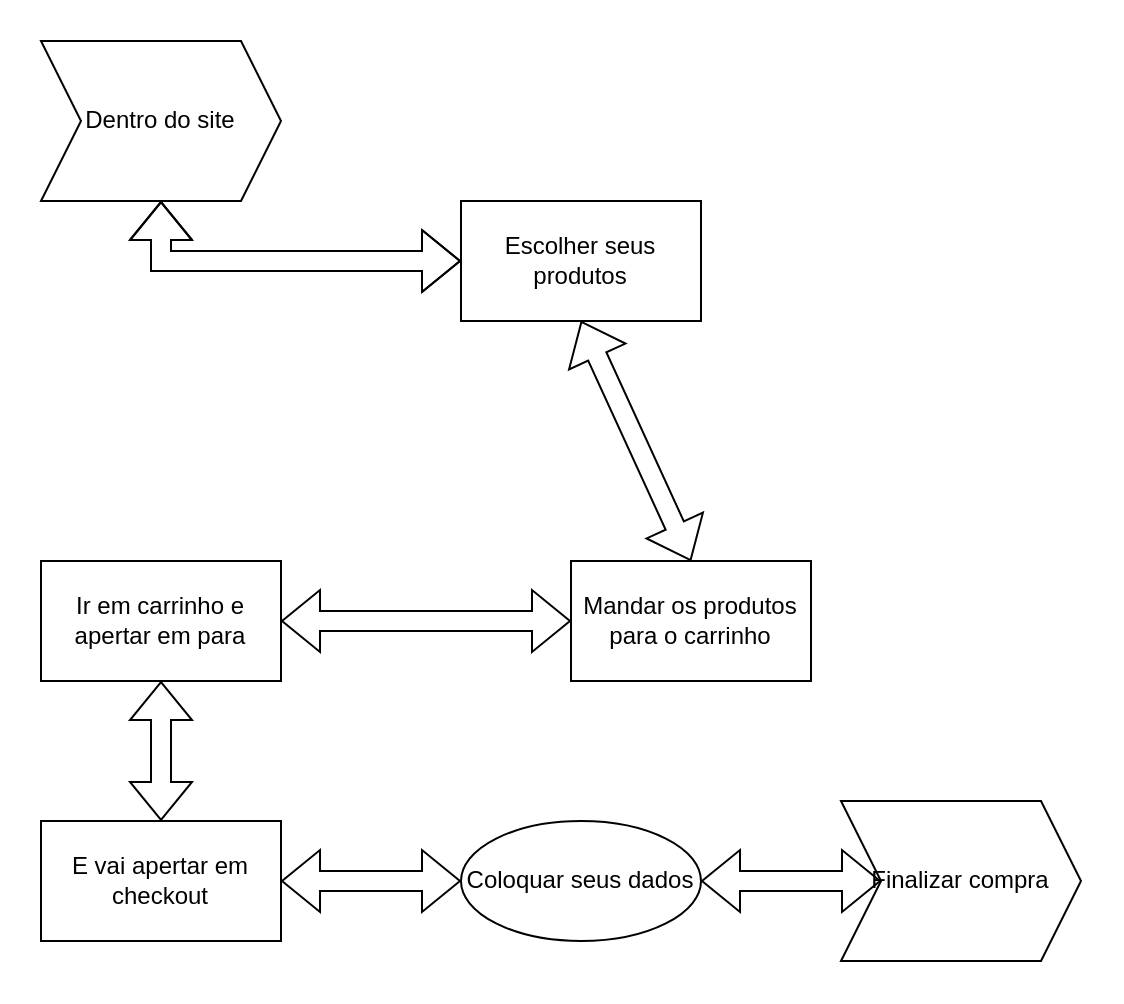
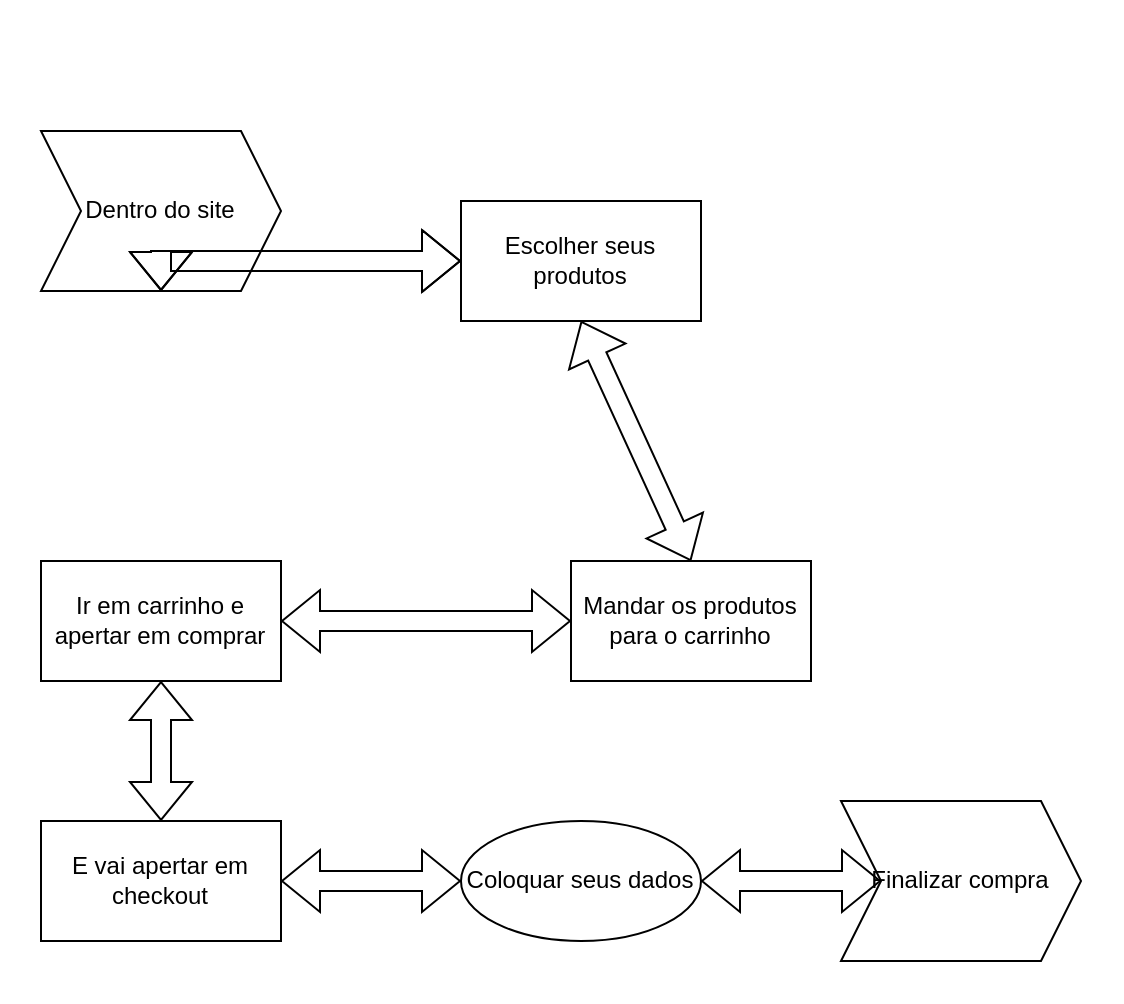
node "Dentro do site": moved (161, 121) -> (161, 211)
node "Ir em carrinho e apertar em para": label "Ir em carrinho e apertar em para" -> "Ir em carrinho e apertar em comprar"
